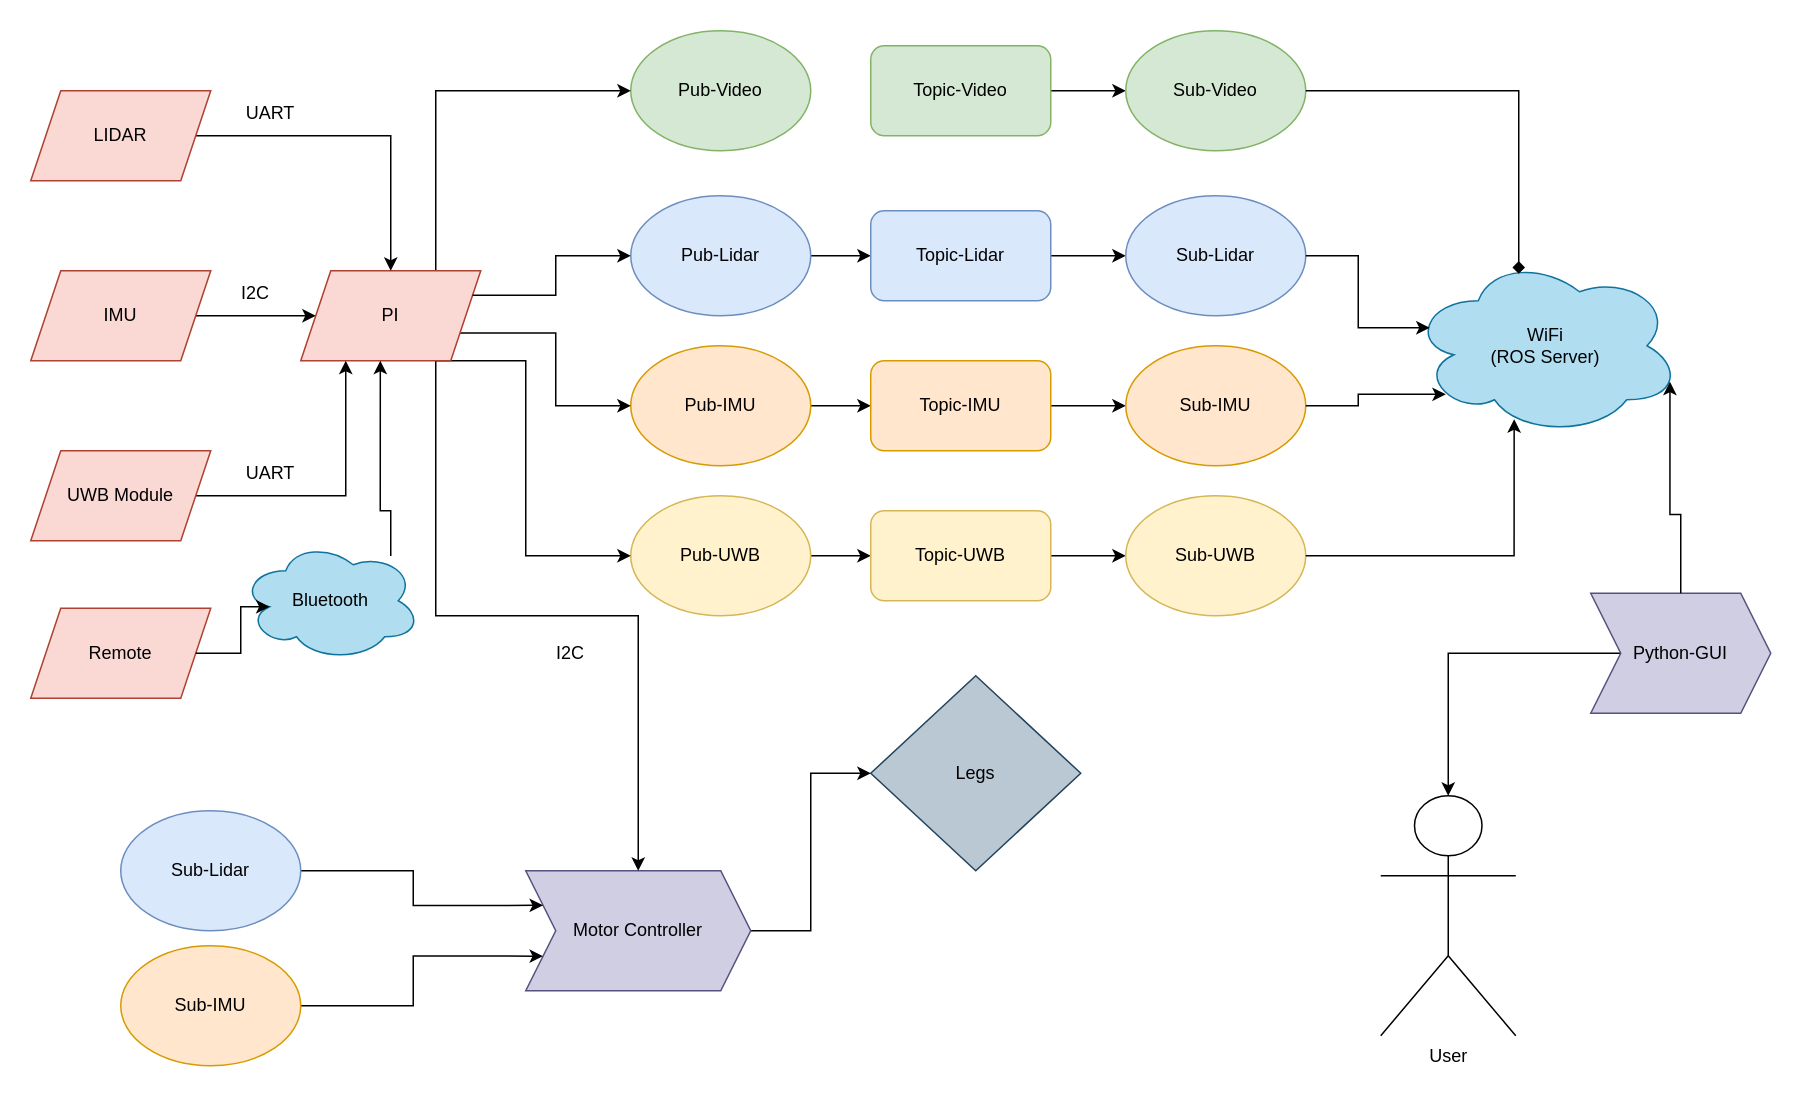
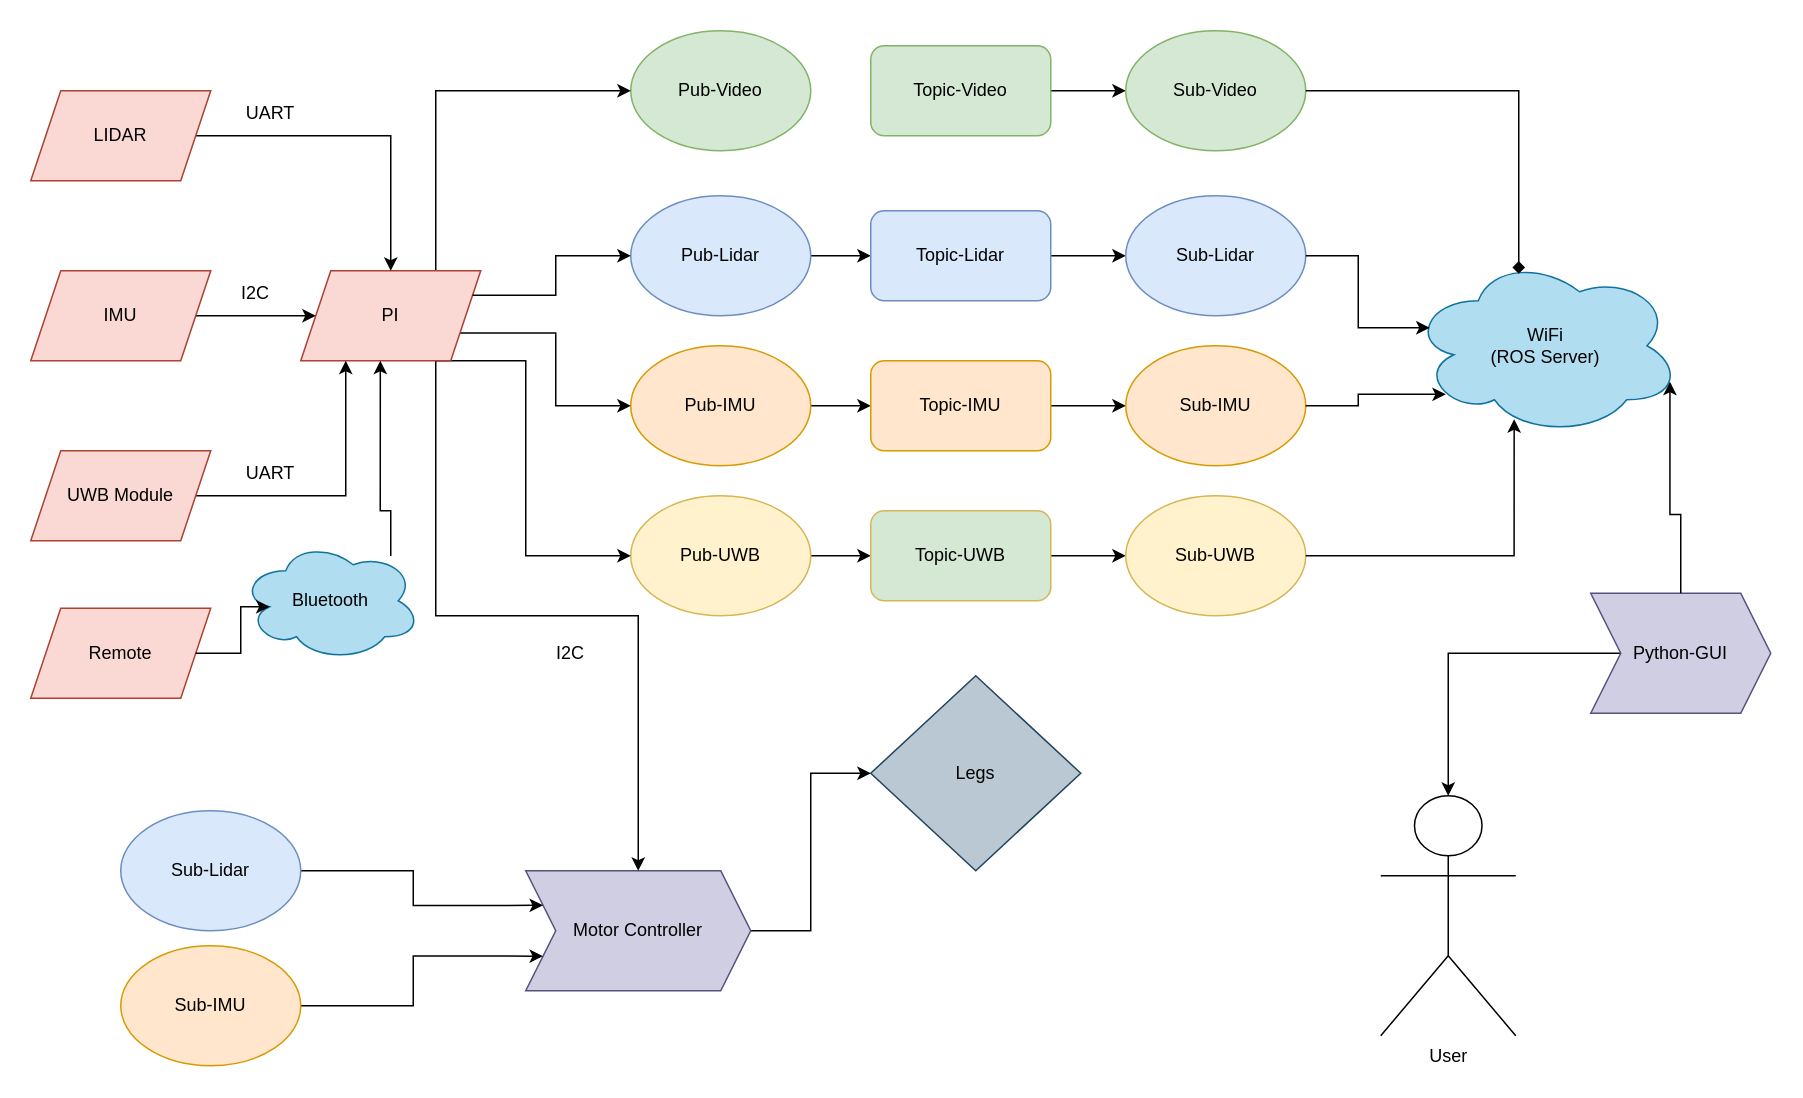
node "Topic-UWB": fillcolor #fff2cc -> #d5e8d4
